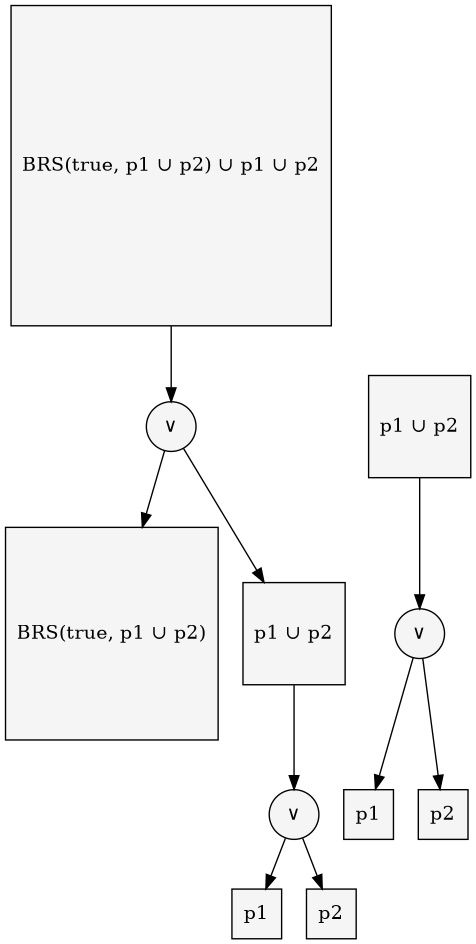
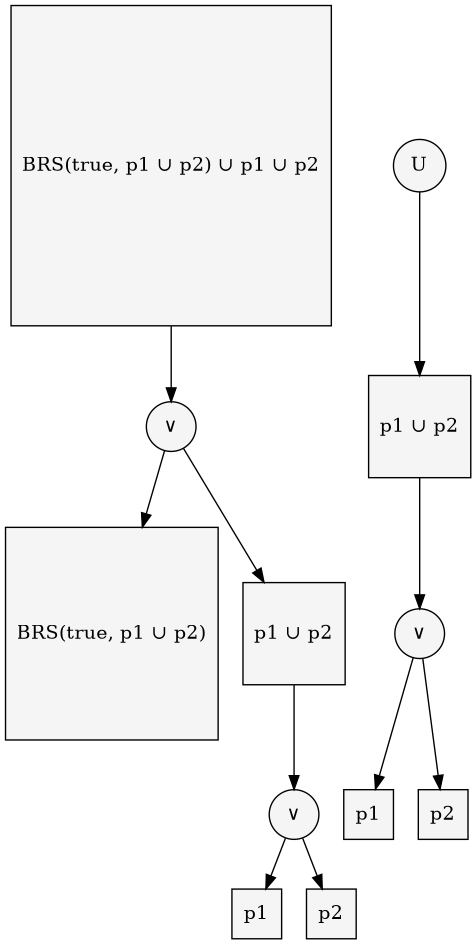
node "U": added
